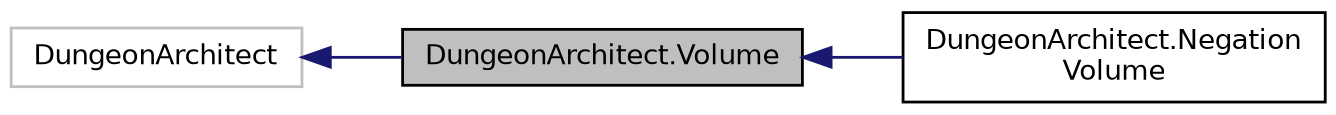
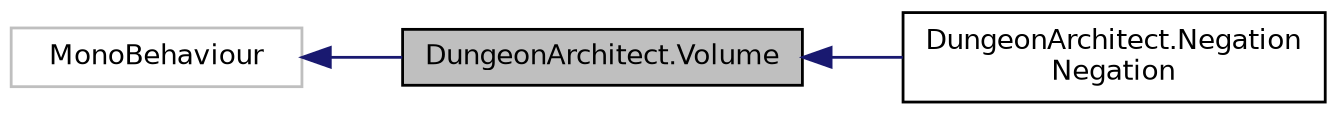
node "DungeonArchitect": label "DungeonArchitect" -> "MonoBehaviour"
node "DungeonArchitect.Negation Volume": label "DungeonArchitect.Negation Volume" -> "DungeonArchitect.Negation Negation"
